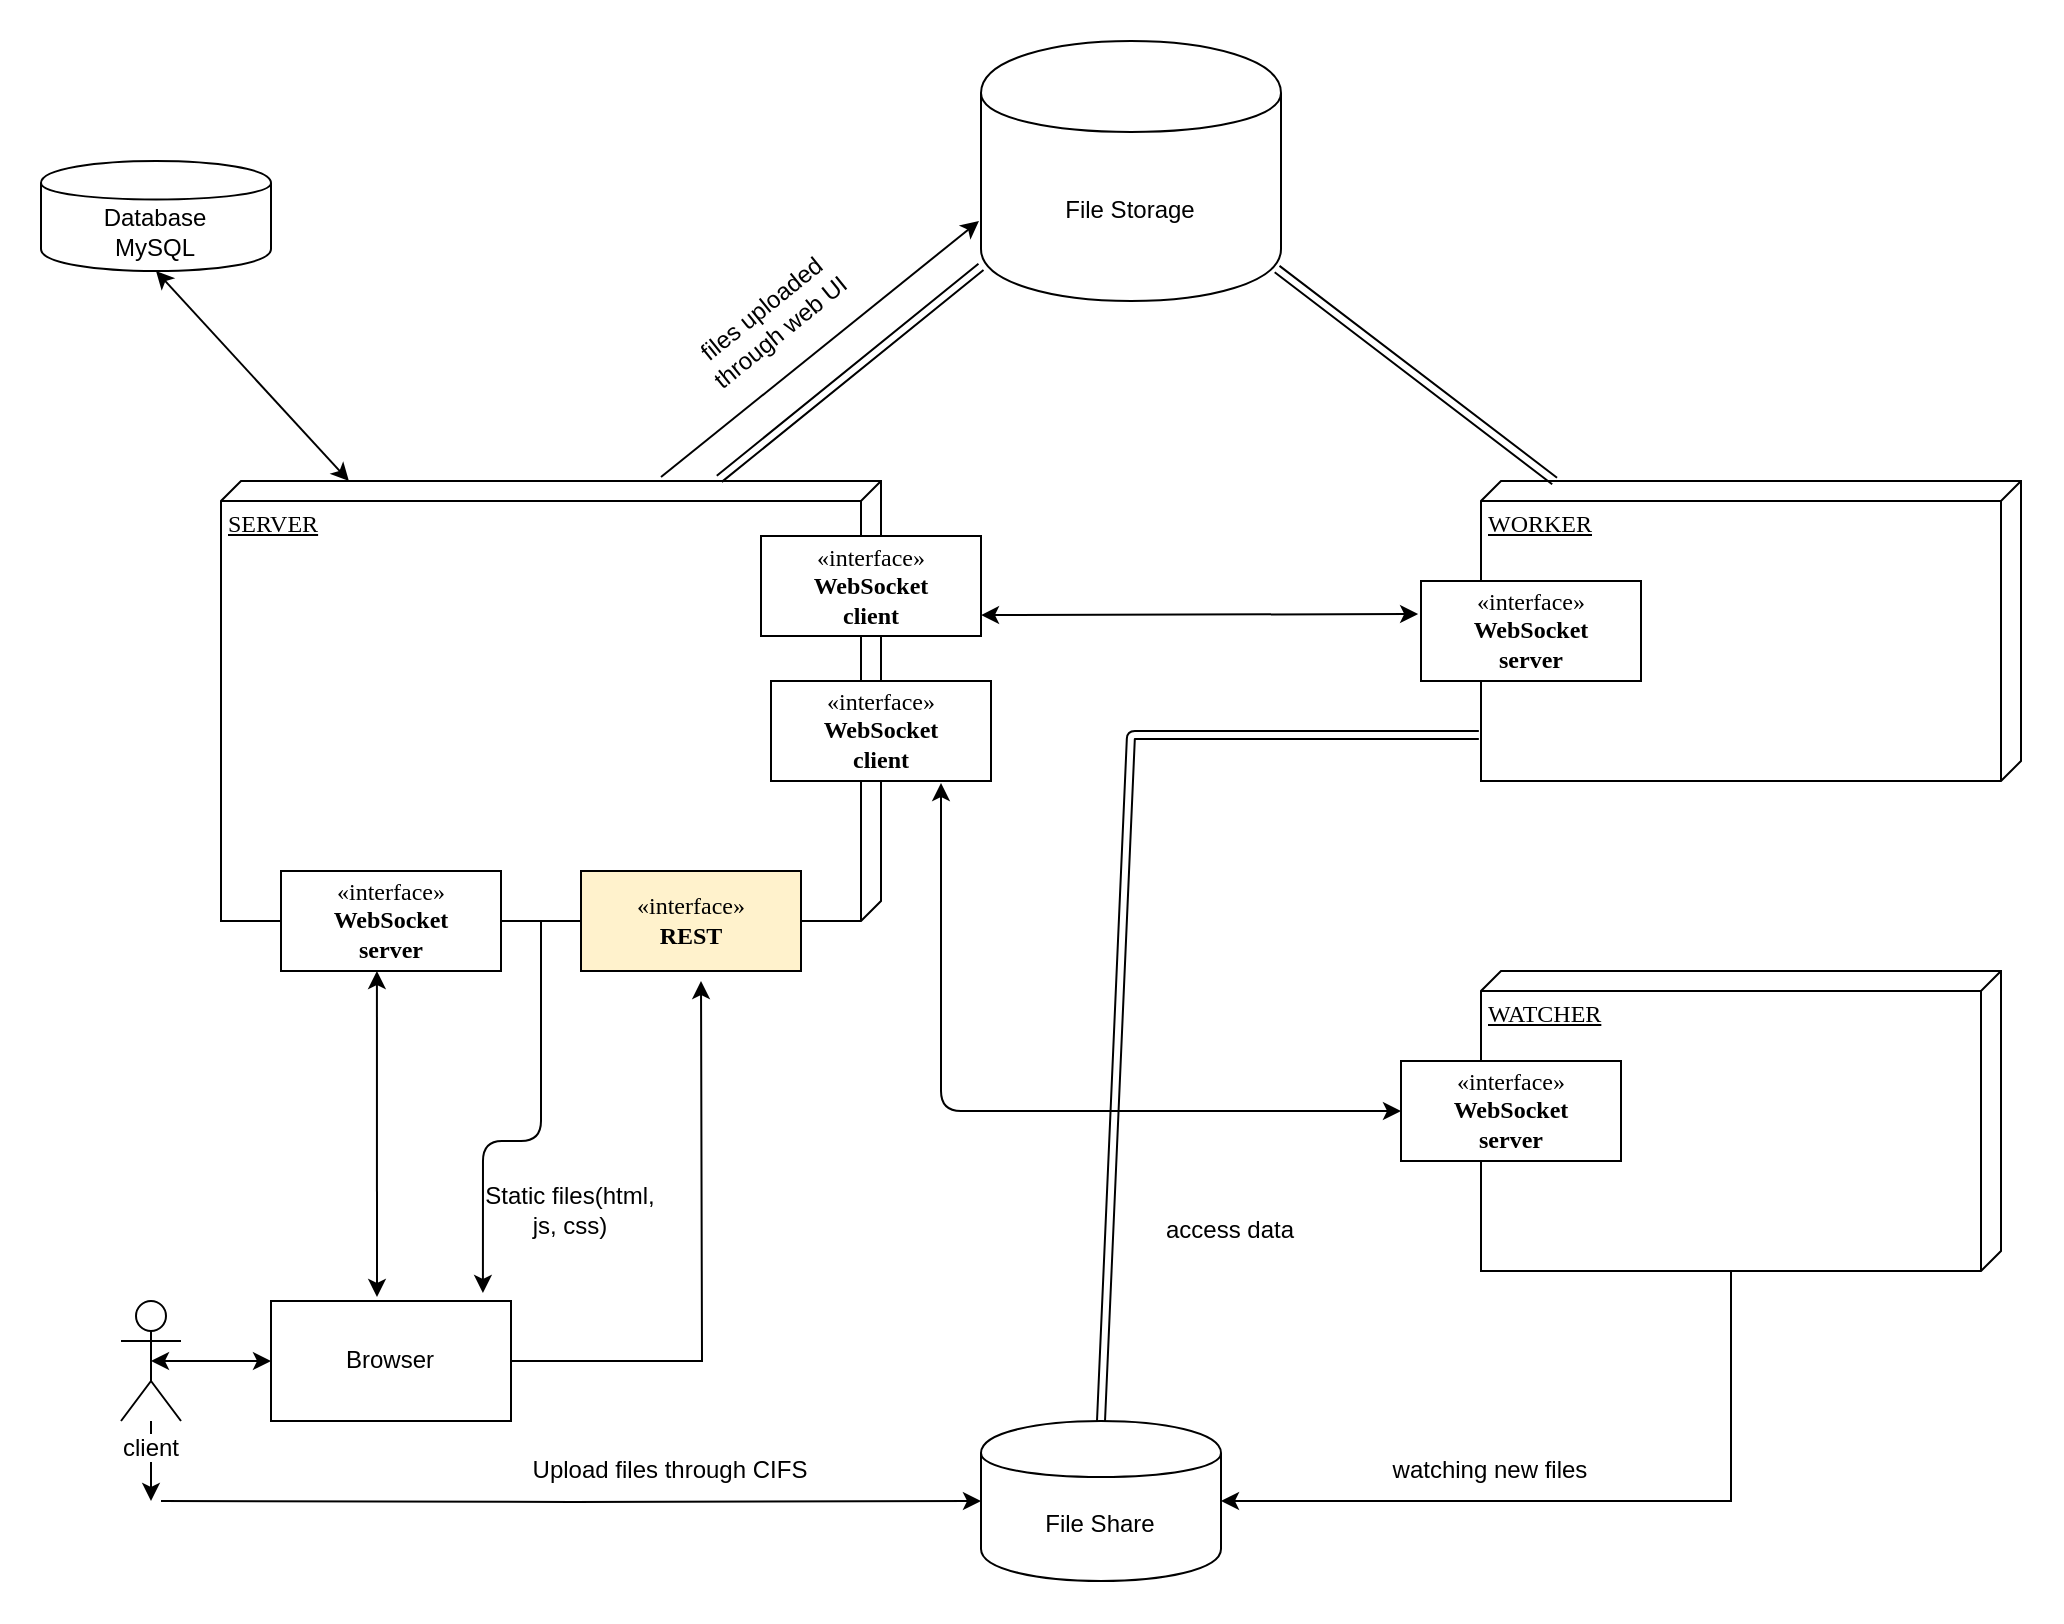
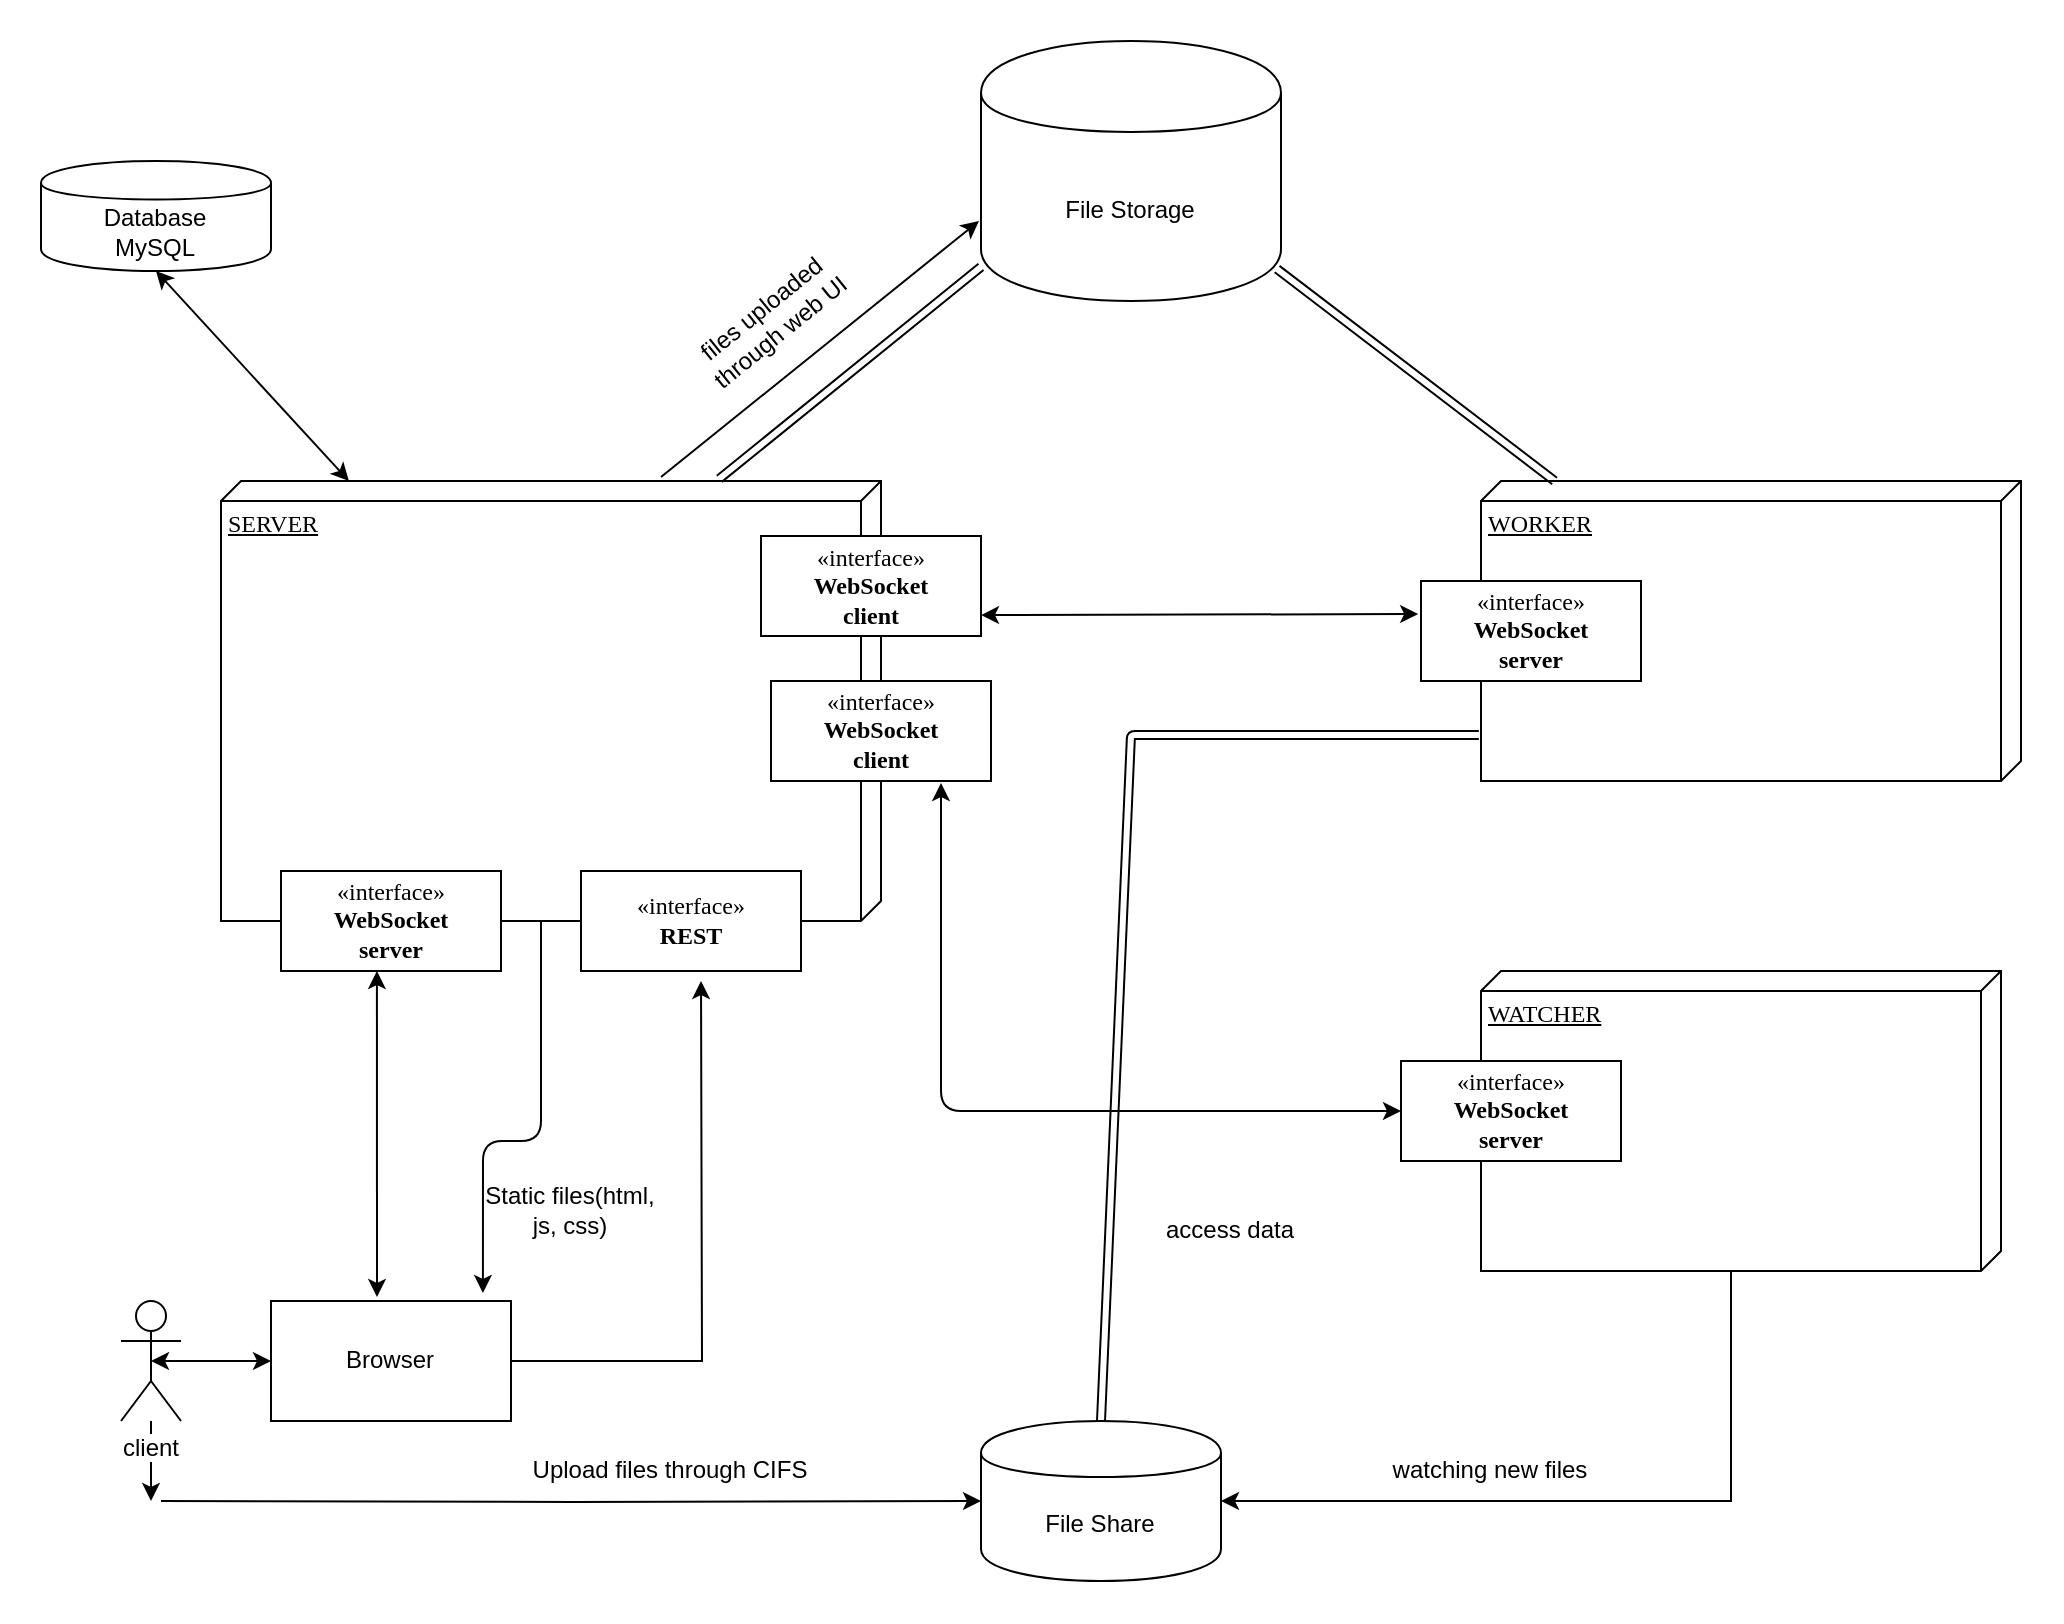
node "«interface» REST": fillcolor #fff2cc -> #ffffff
